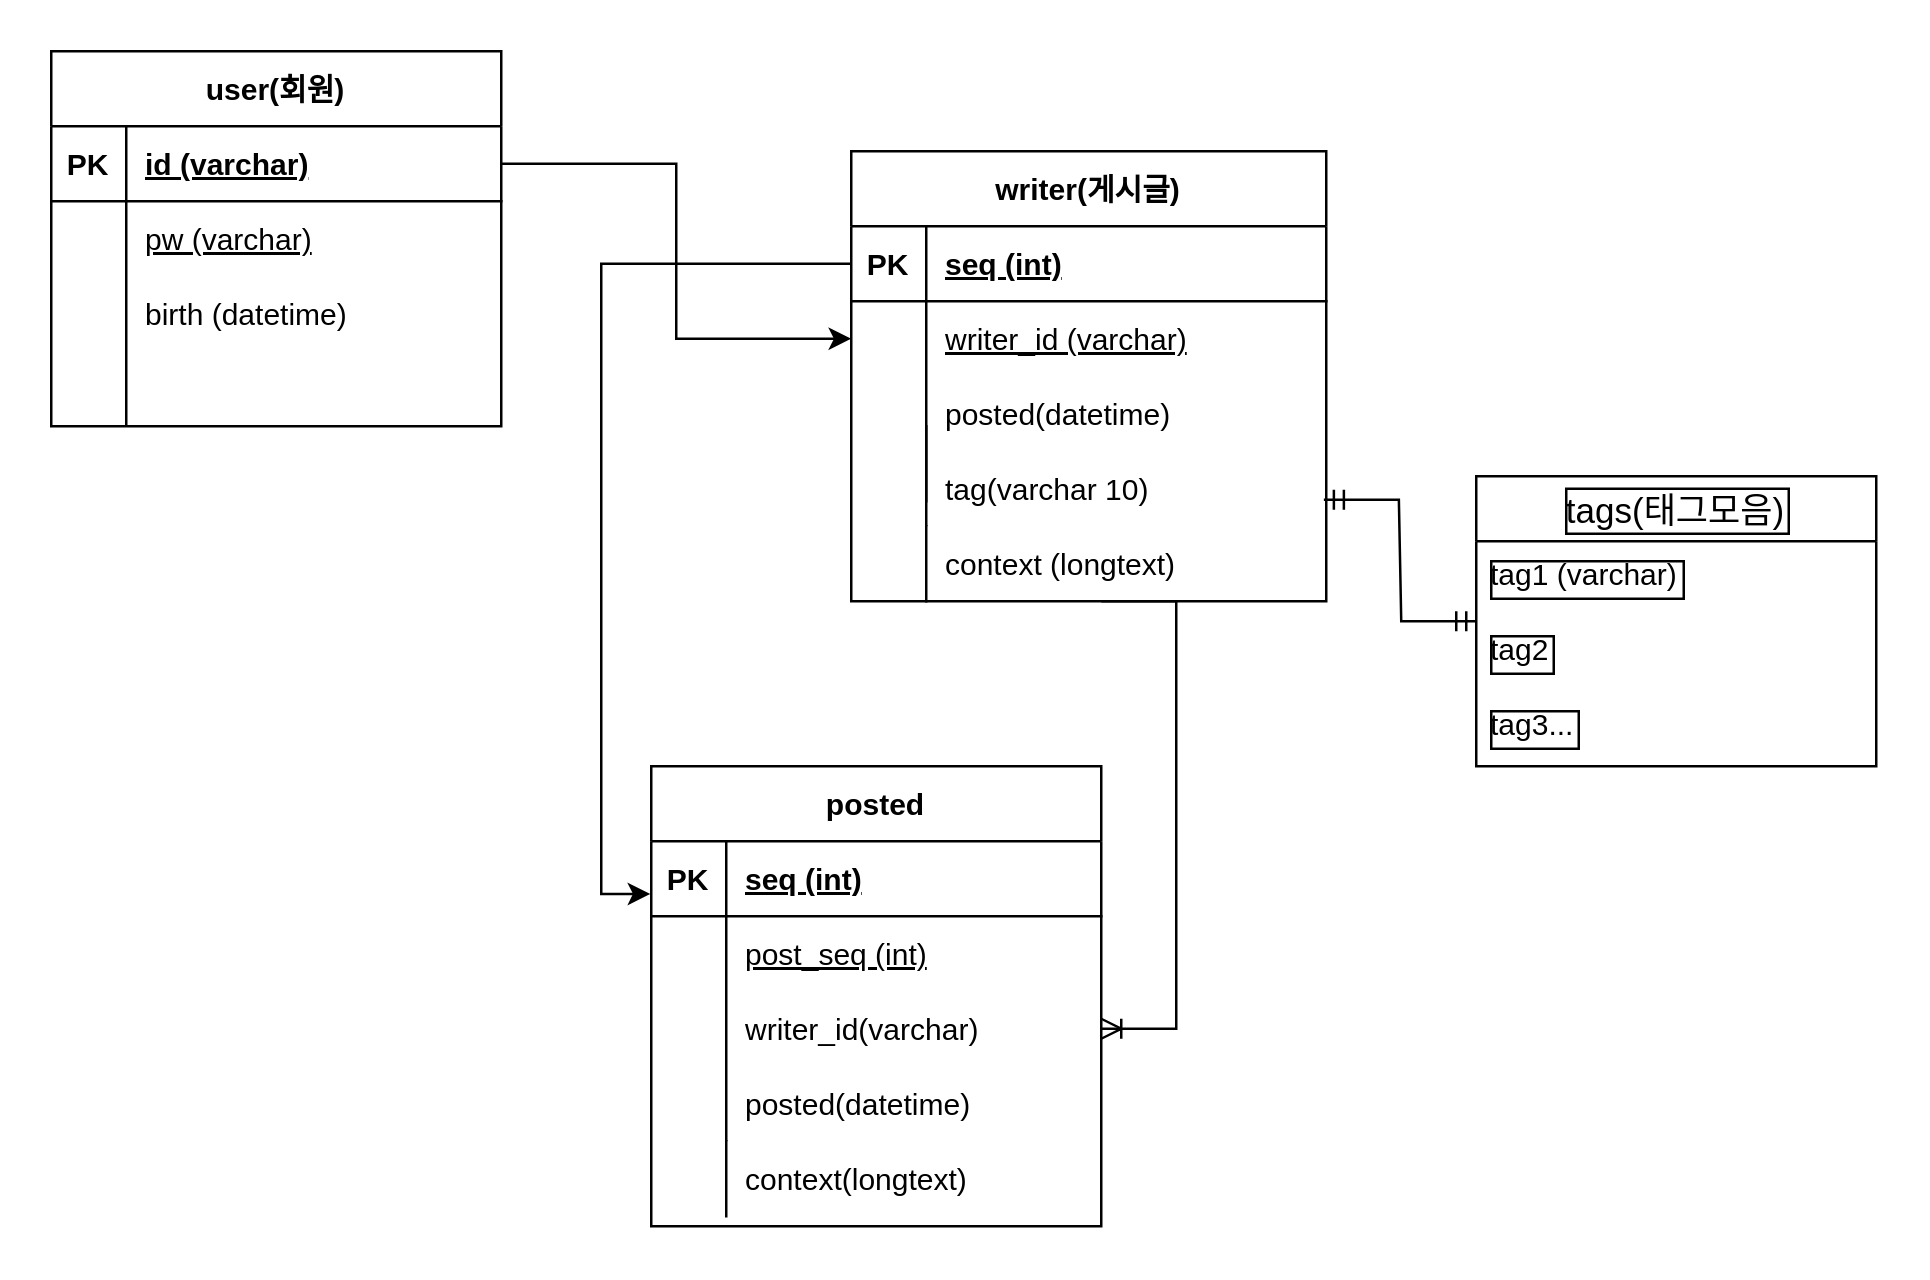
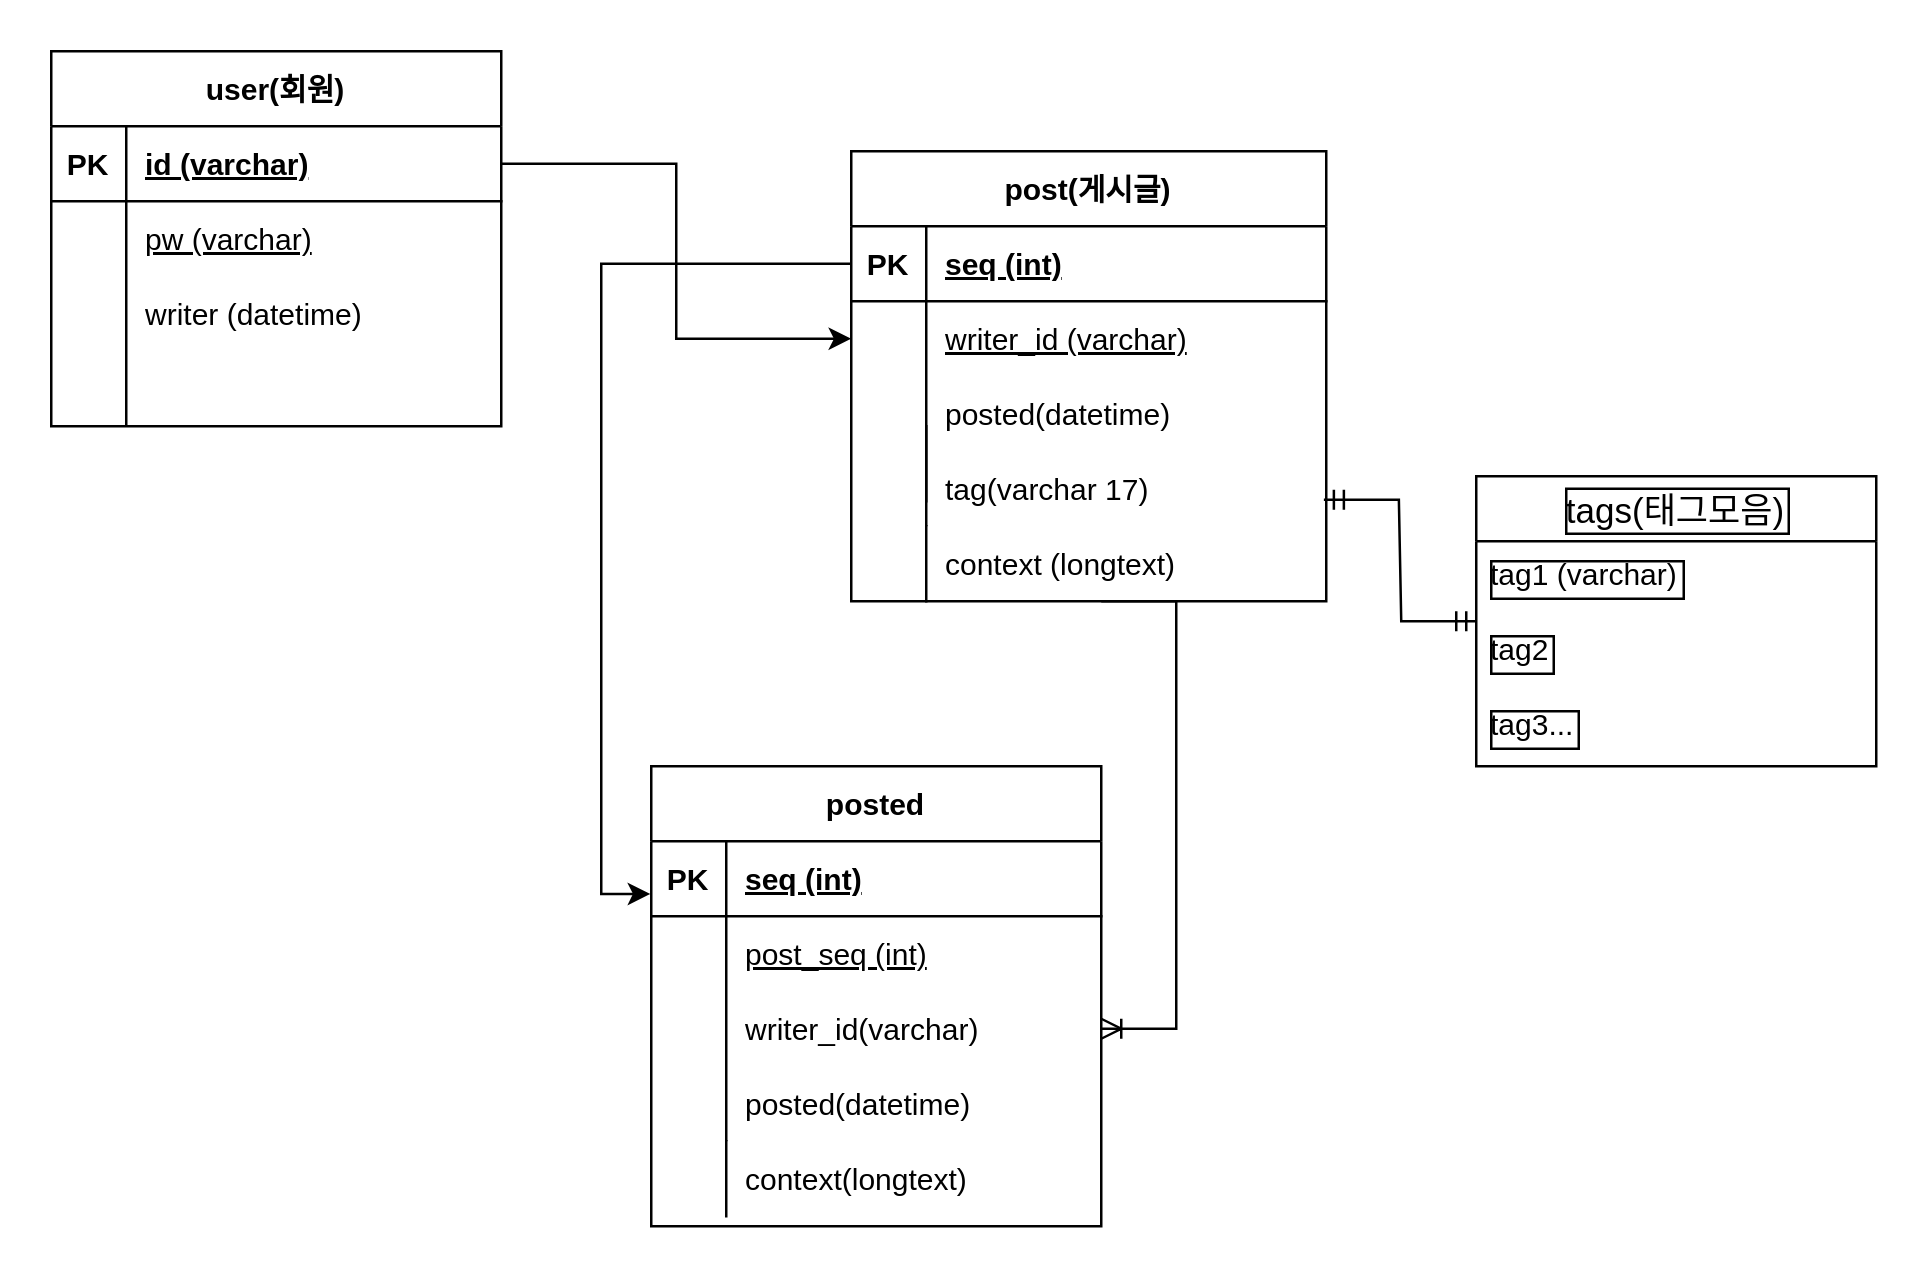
node "writer(게시글)": label "writer(게시글)" -> "post(게시글)"
node "birth (datetime)": label "birth (datetime)" -> "writer (datetime)"
node "tag(varchar 10)": label "tag(varchar 10)" -> "tag(varchar 17)"
